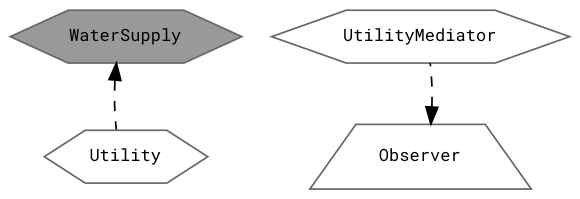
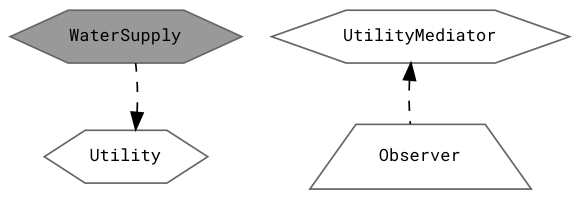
edge "UtilityMediator" -> "Observer": reversed
edge "Utility" -> "WaterSupply": reversed
